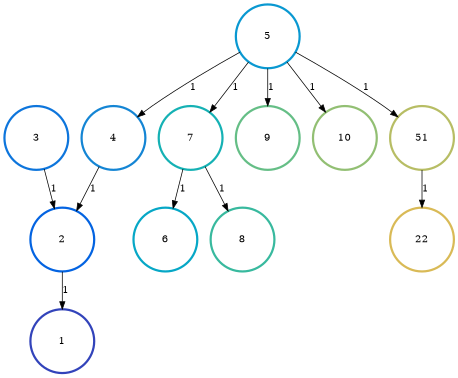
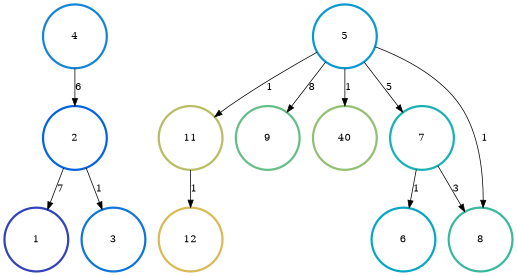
edge "5" -> "4": now "5" -> "8"
edge "5" -> "7": label "1" -> "5"
edge "5" -> "9": label "1" -> "8"
node "10": label "10" -> "40"
node "51": label "51" -> "11"
edge "3" -> "2": reversed
edge "4" -> "2": label "1" -> "6"
edge "7" -> "8": label "1" -> "3"
node "22": label "22" -> "12"
edge "2" -> "1": label "1" -> "7"
